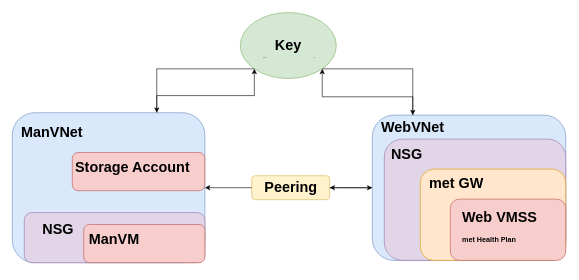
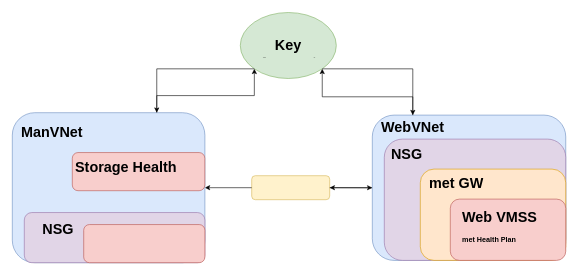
node "Storage Account": label "Storage Account" -> "Storage Health"
node "Peering": removed
node "ManVM": removed
